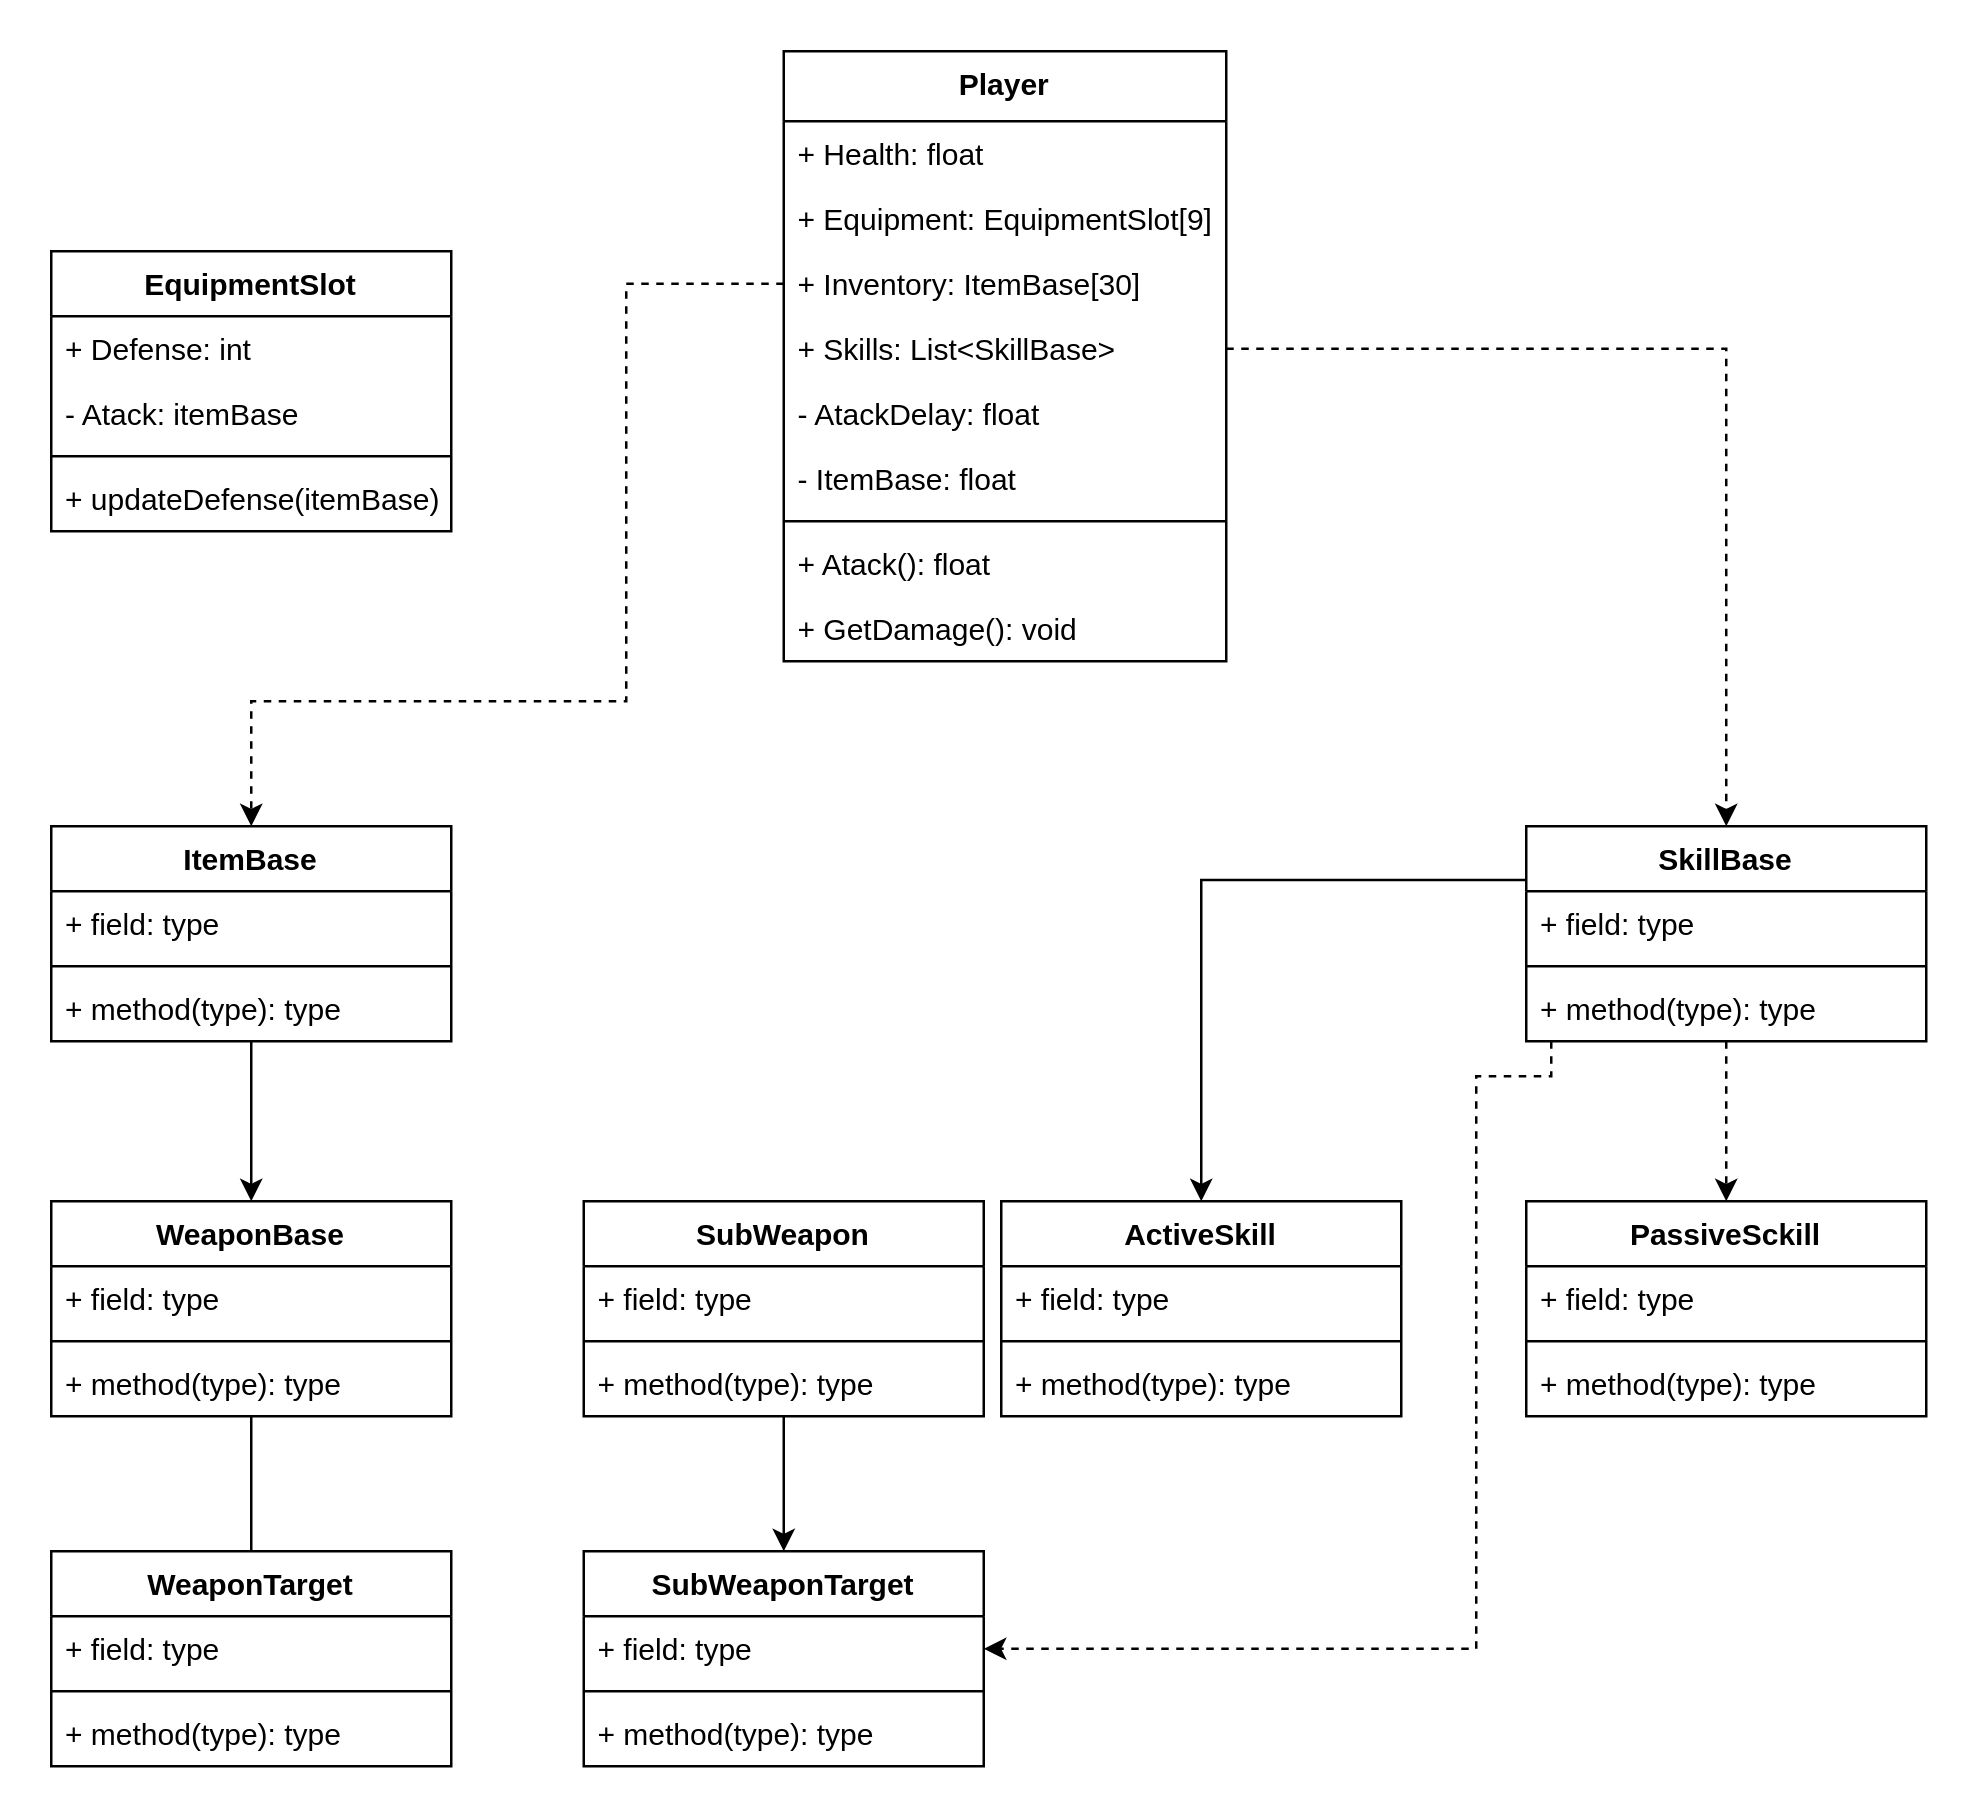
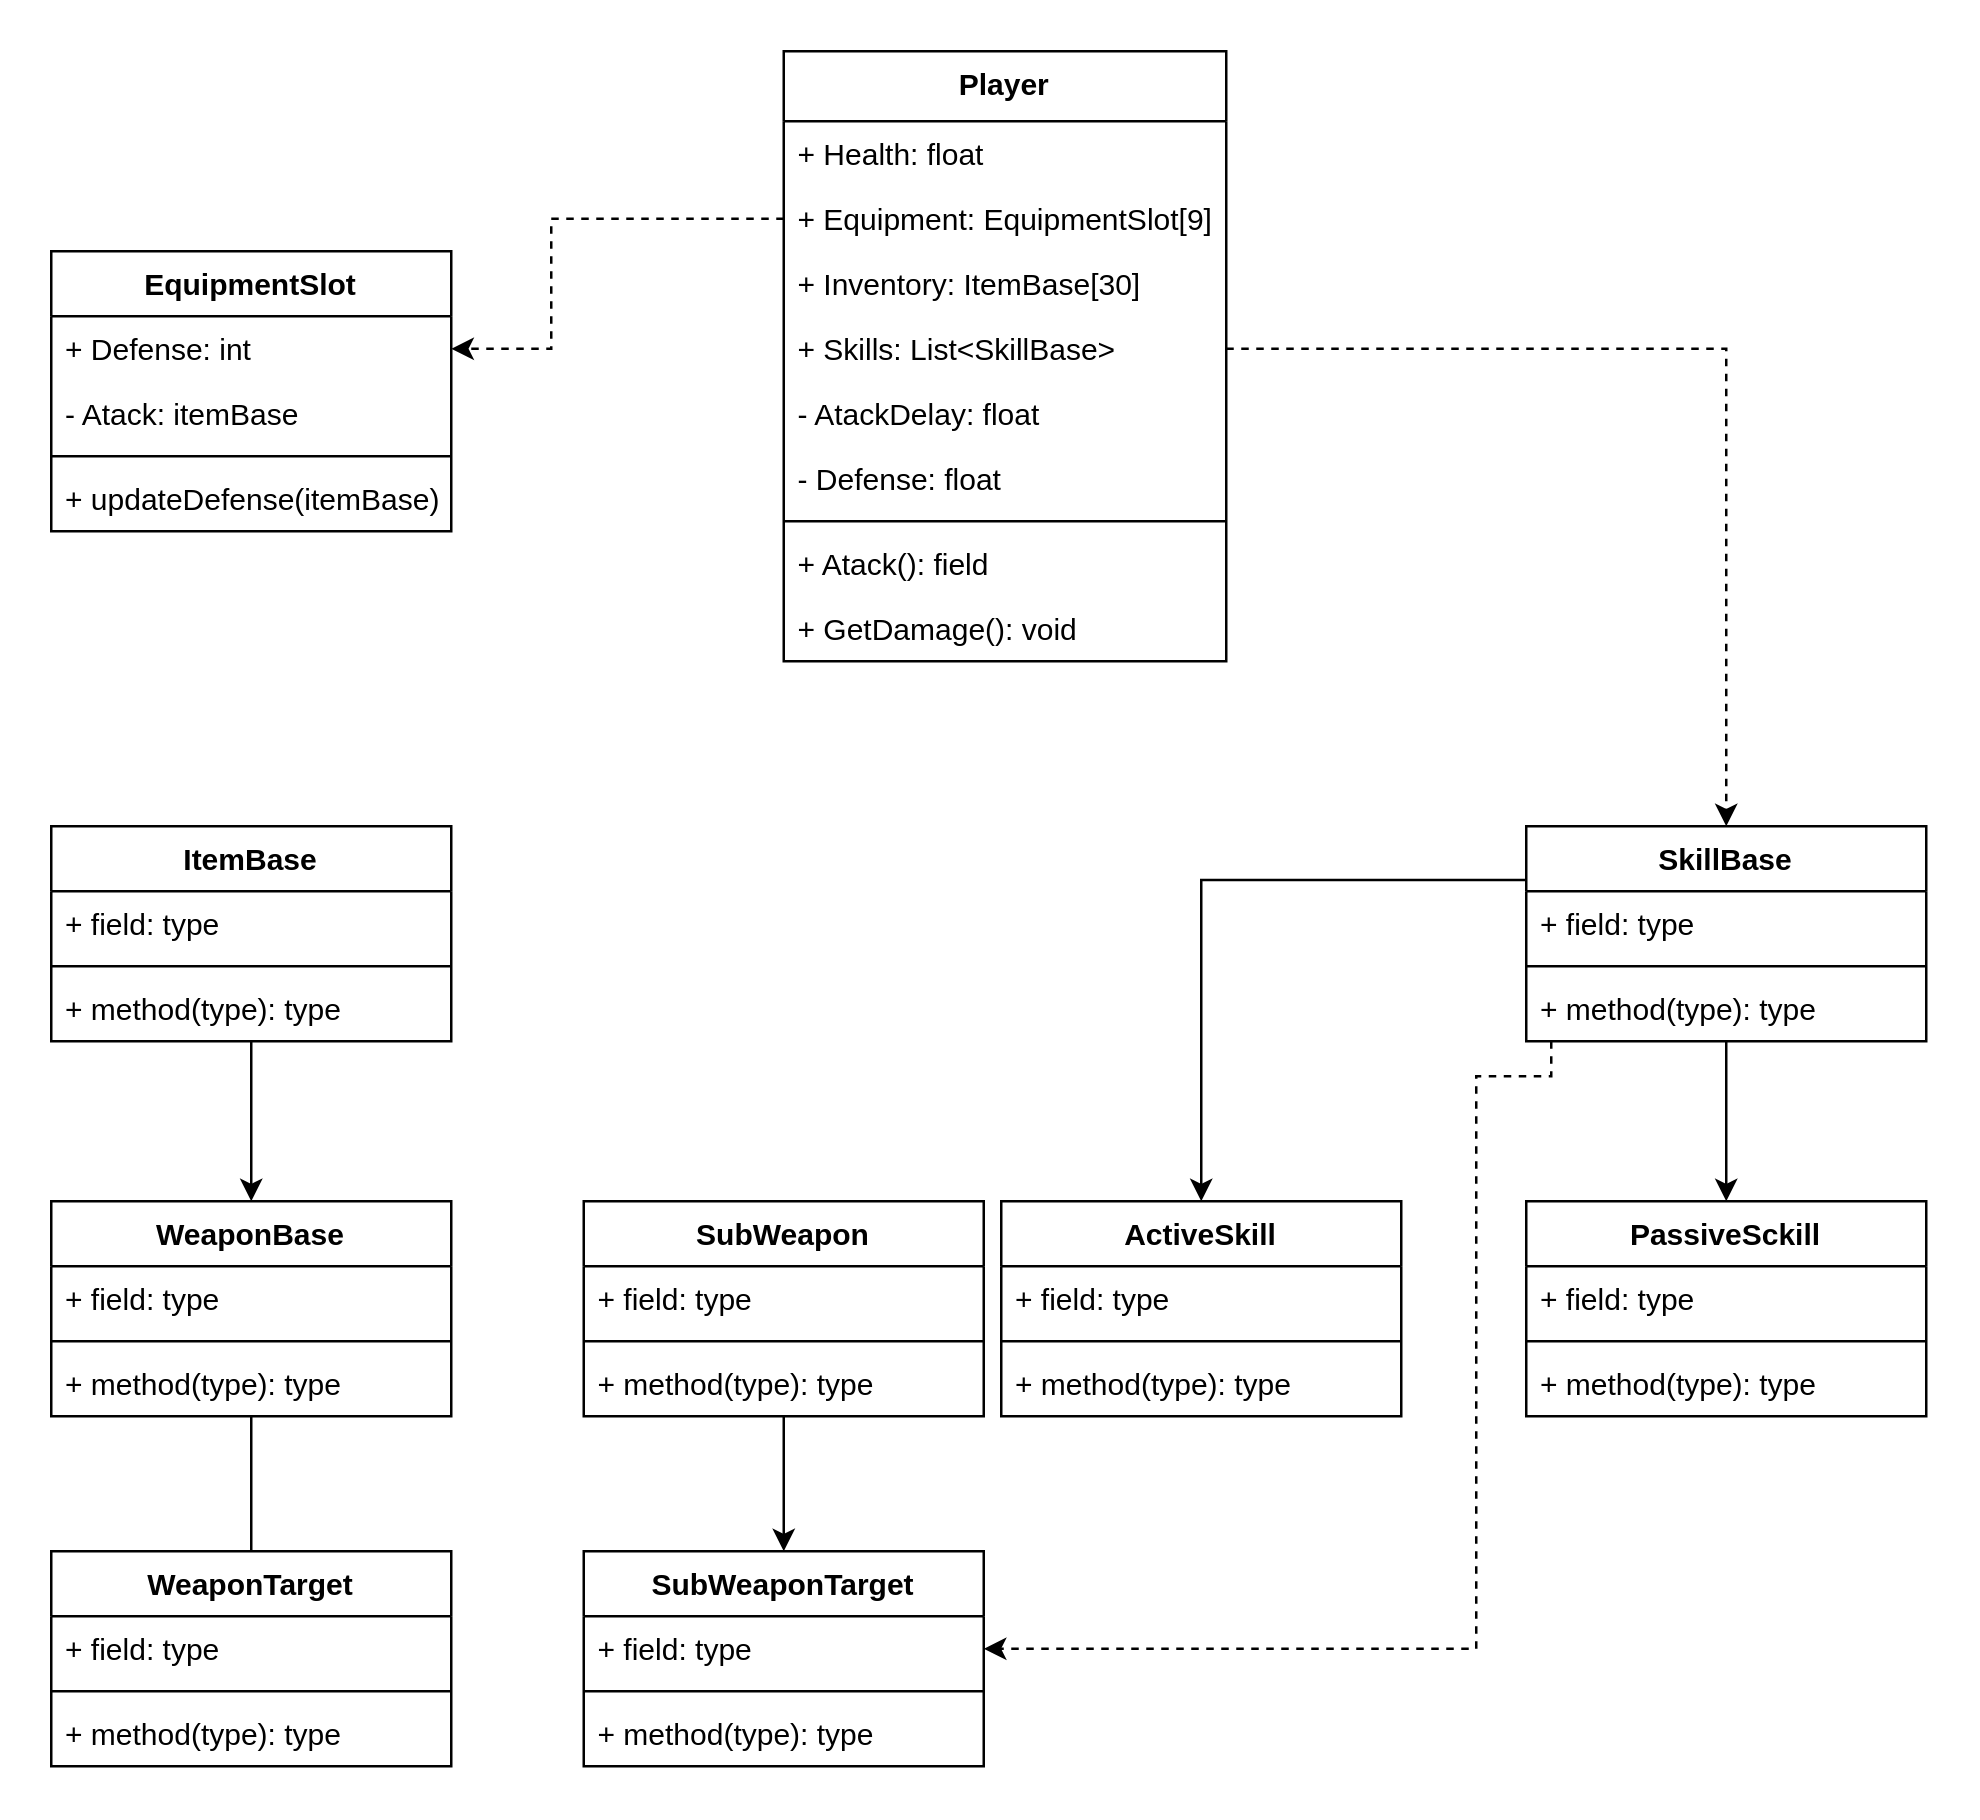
edge "+ Equipment: EquipmentSlot[9]" -> "+ Defense: int": added
node "- ItemBase: float": label "- ItemBase: float" -> "- Defense: float"
node "+ Atack(): float": label "+ Atack(): float" -> "+ Atack(): field"
edge "+ Inventory: ItemBase[30]" -> "ItemBase": removed
edge "SkillBase" -> "PassiveSckill": style dashed -> solid
